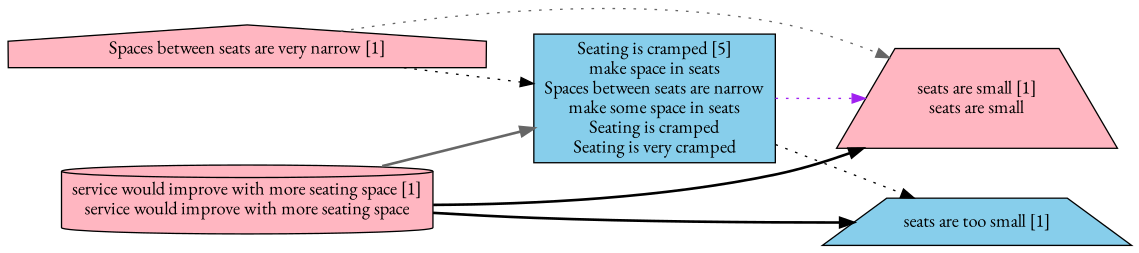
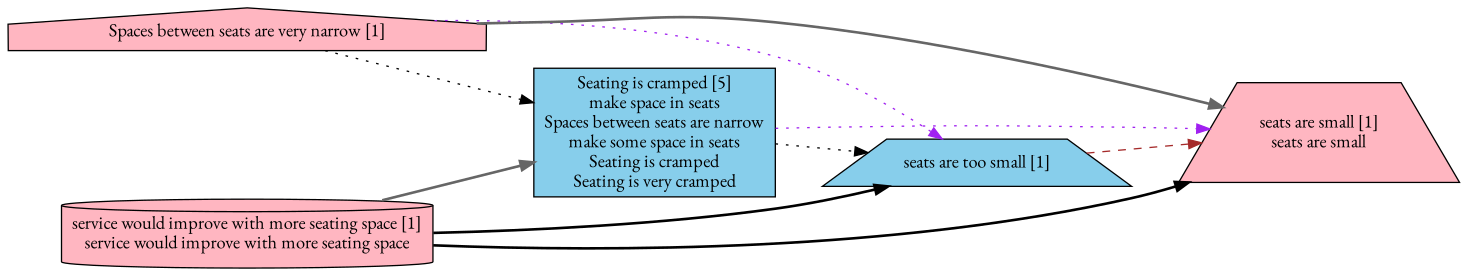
edge "Spaces between seats are very narrow [1]" -> "seats are small [1] seats are small": style dotted -> bold
edge "Spaces between seats are very narrow [1]" -> "seats are too small [1]": added
edge "seats are too small [1]" -> "seats are small [1] seats are small": added
